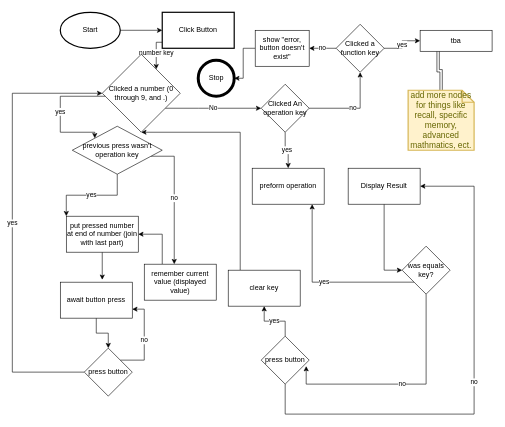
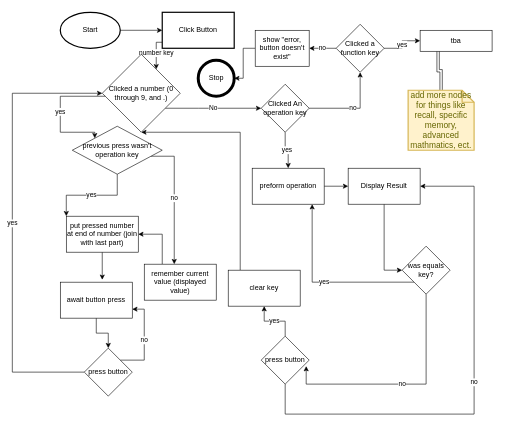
edge "preform operation" -> "Display Result": added
